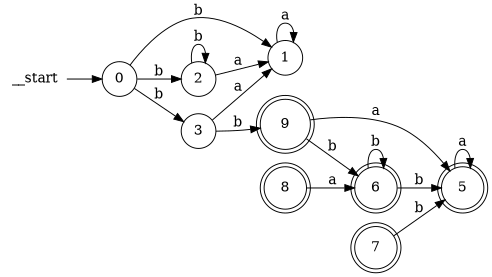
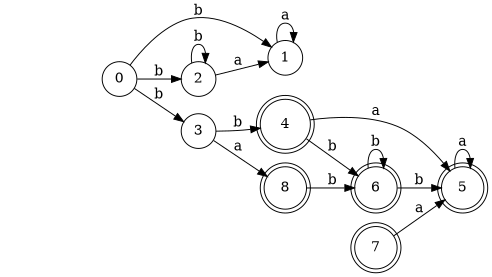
node "__start": removed
edge "3" -> "1": now "3" -> "8"
node "9": label "9" -> "4"
edge "8" -> "6": label "a" -> "b"
edge "7" -> "5": label "b" -> "a"
